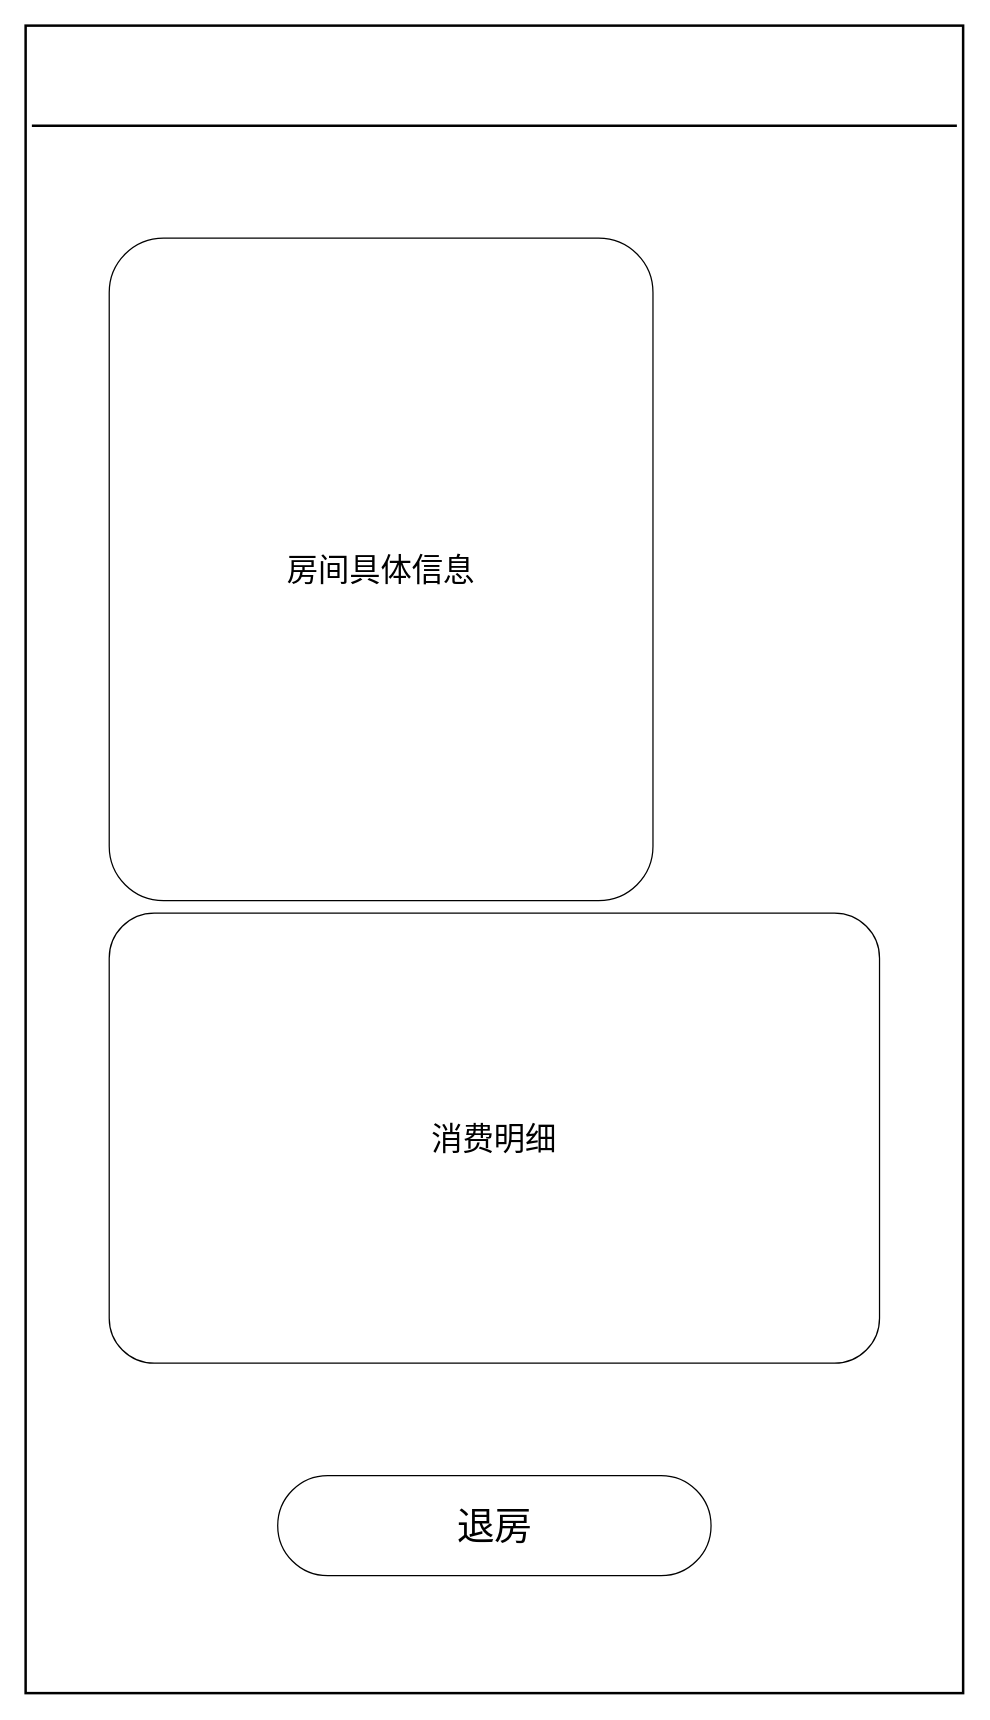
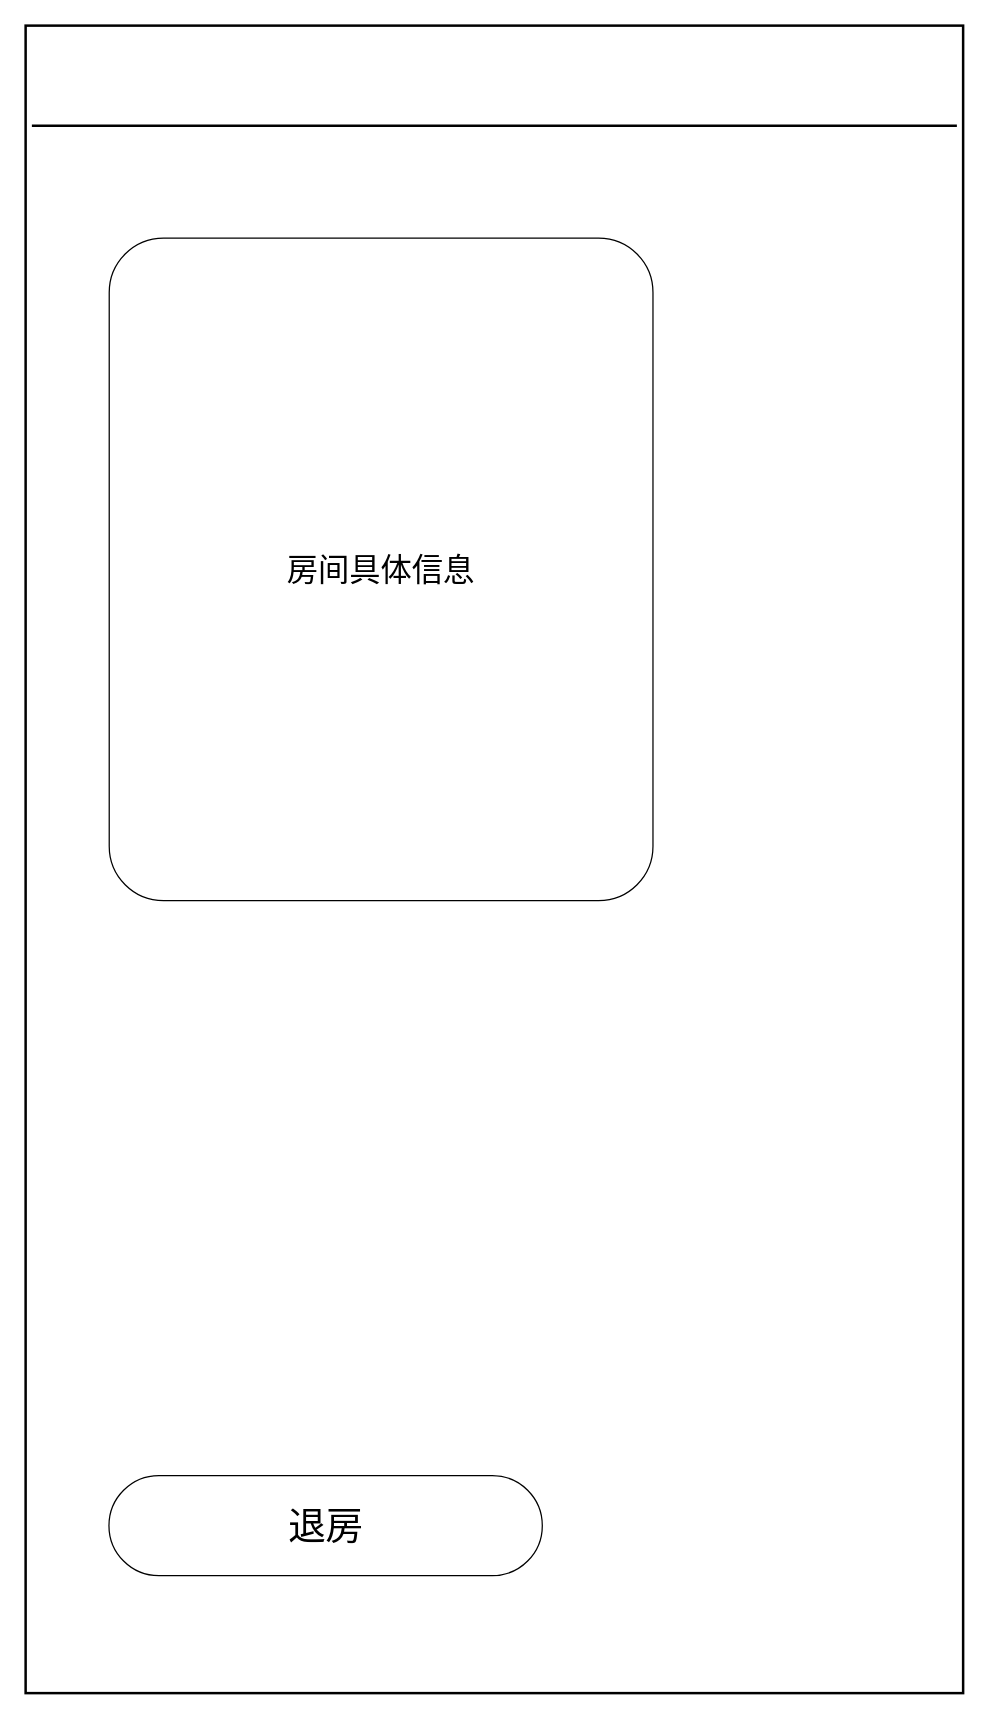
node "消费明细": removed
node "退房": moved (494, 1526) -> (326, 1526)
